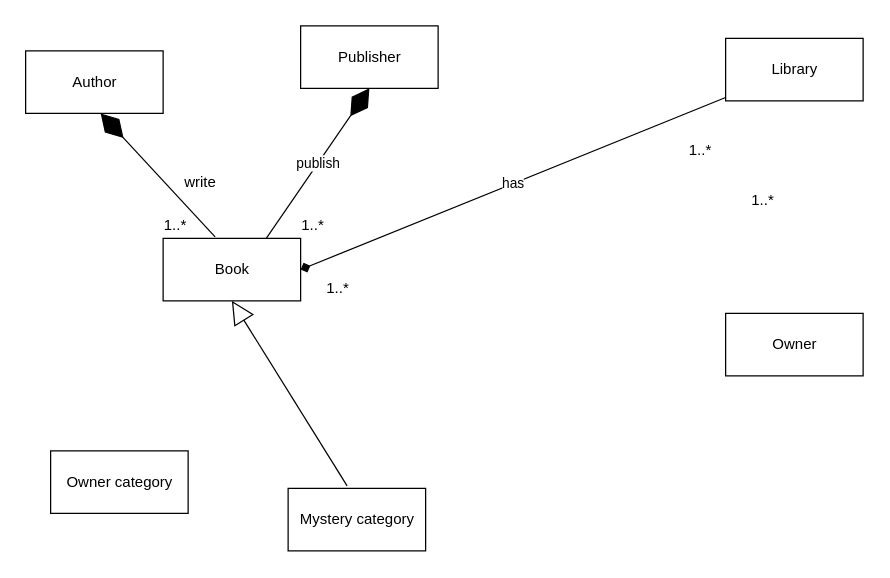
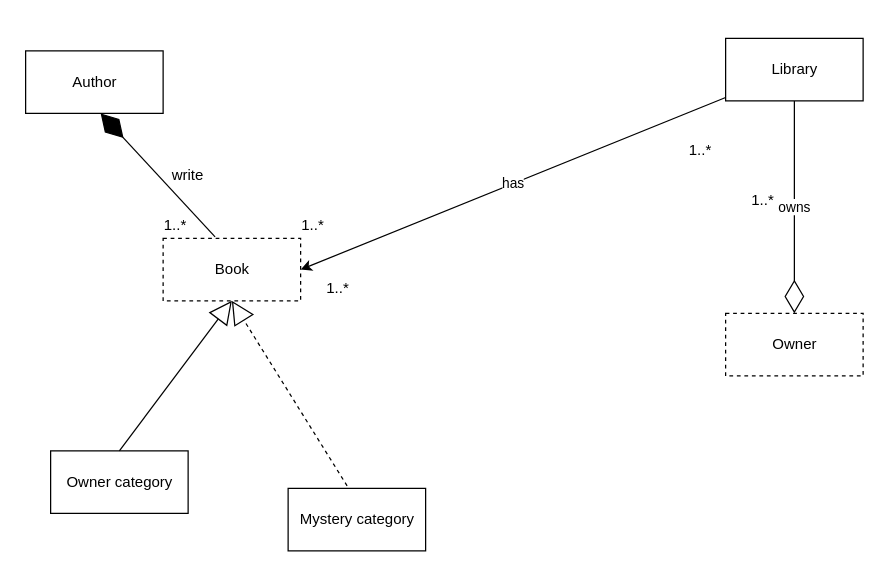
node "Publisher": removed
edge "Book" -> "Publisher": removed, label "publish"
node "write": moved (201, 182) -> (188, 176)
edge "Library" -> "Owner": added, label "owns"
edge "Library" -> "Book": arrowhead diamond -> classic
node "Book": style solid -> dashed
node "Owner": style solid -> dashed
edge "Owner category" -> "Book": added
edge "Mystery category" -> "Book": style solid -> dashed
